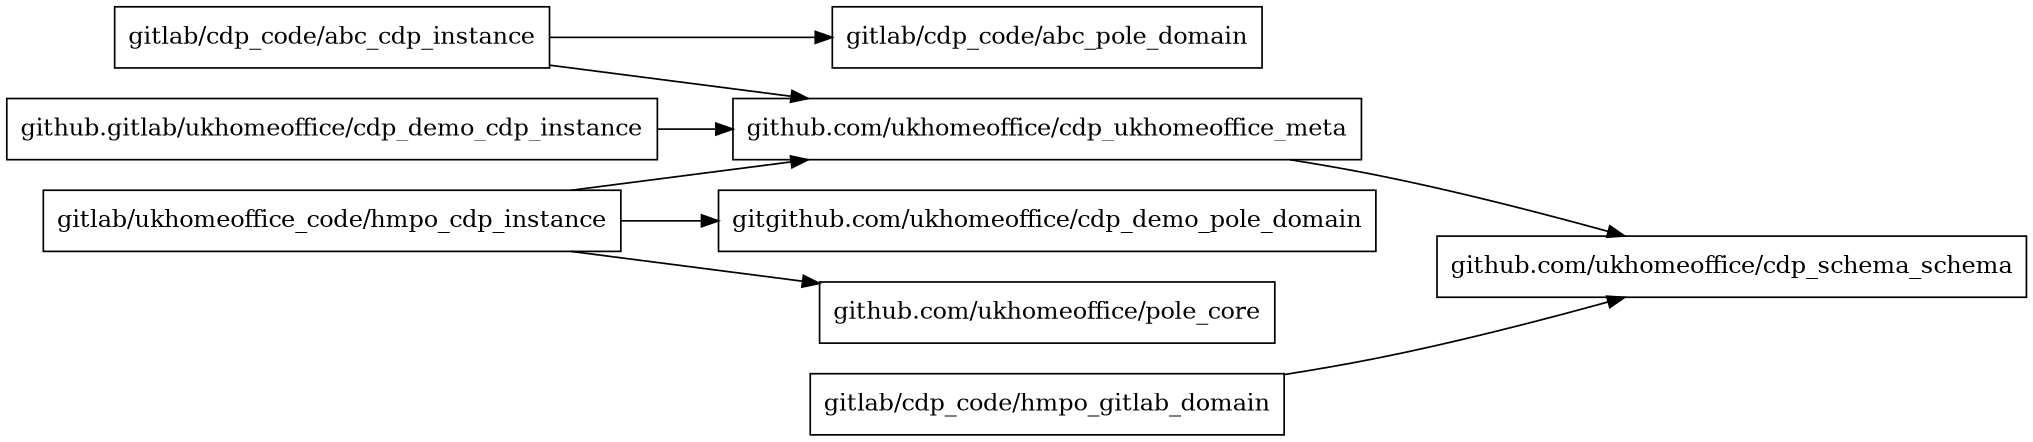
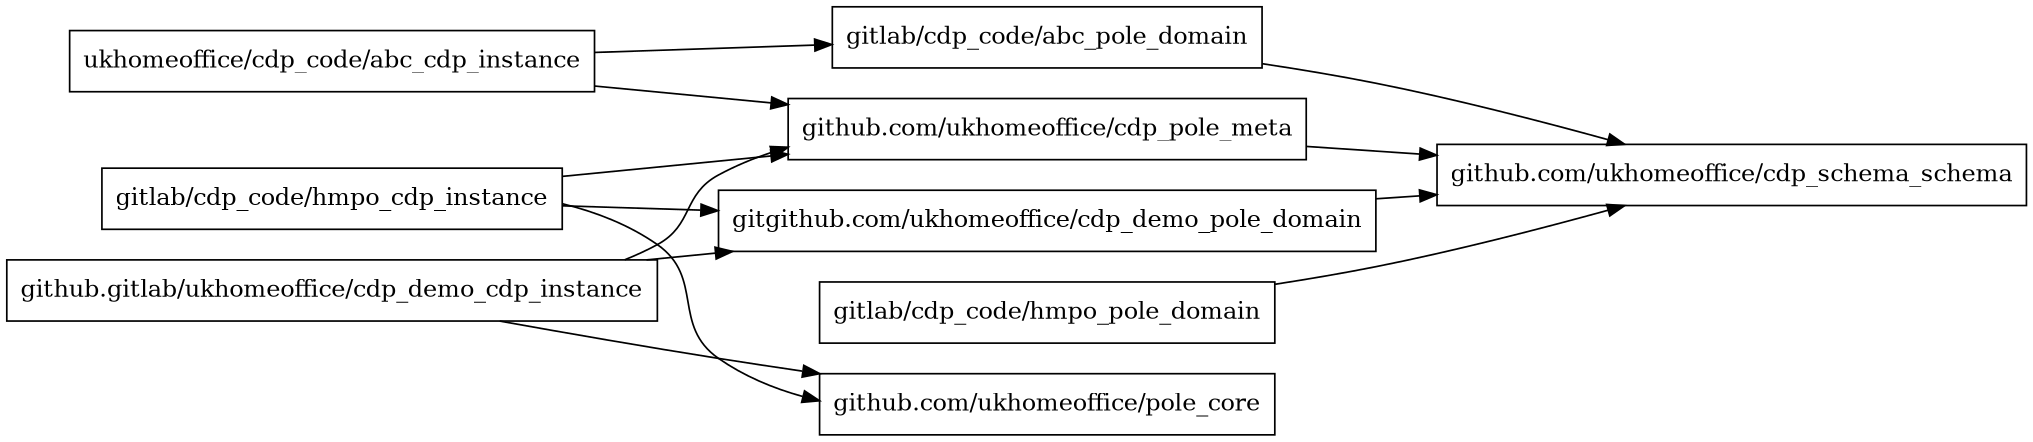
node "gitlab/cdp_code/abc_cdp_instance": label "gitlab/cdp_code/abc_cdp_instance" -> "ukhomeoffice/cdp_code/abc_cdp_instance"
edge "gitlab/cdp_code/abc_pole_domain" -> "github.com/ukhomeoffice/cdp_schema_schema": added
node "github.com/ukhomeoffice/cdp_ukhomeoffice_meta": label "github.com/ukhomeoffice/cdp_ukhomeoffice_meta" -> "github.com/ukhomeoffice/cdp_pole_meta"
edge "gitgithub.com/ukhomeoffice/cdp_demo_pole_domain" -> "github.com/ukhomeoffice/cdp_schema_schema": added
node "gitlab/ukhomeoffice_code/hmpo_cdp_instance": label "gitlab/ukhomeoffice_code/hmpo_cdp_instance" -> "gitlab/cdp_code/hmpo_cdp_instance"
edge "github.gitlab/ukhomeoffice/cdp_demo_cdp_instance" -> "gitgithub.com/ukhomeoffice/cdp_demo_pole_domain": added
edge "github.gitlab/ukhomeoffice/cdp_demo_cdp_instance" -> "github.com/ukhomeoffice/pole_core": added
node "gitlab/cdp_code/hmpo_gitlab_domain": label "gitlab/cdp_code/hmpo_gitlab_domain" -> "gitlab/cdp_code/hmpo_pole_domain"
